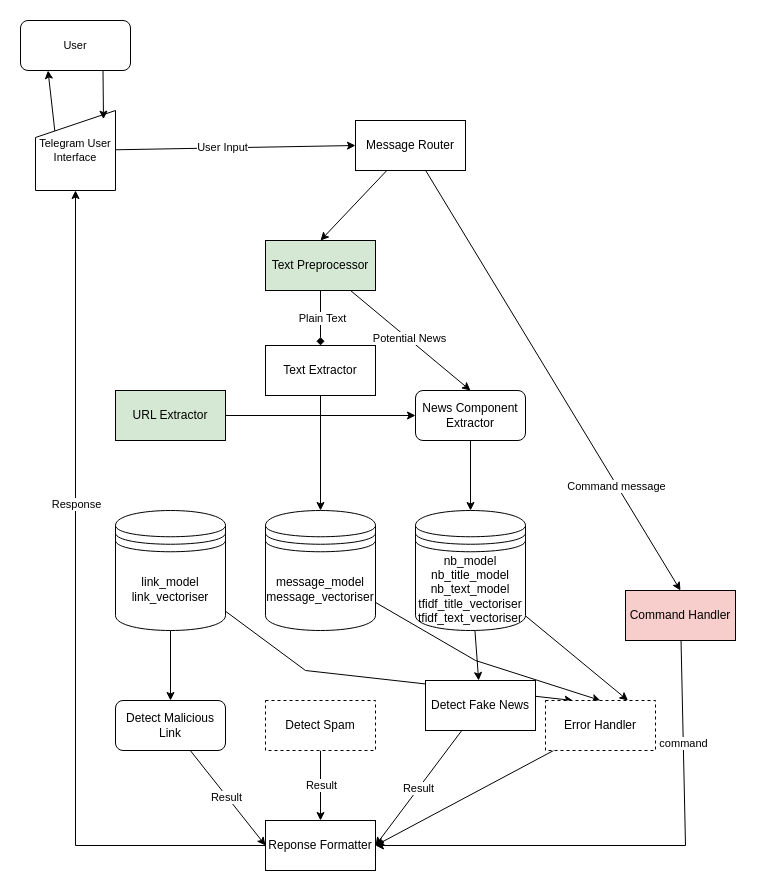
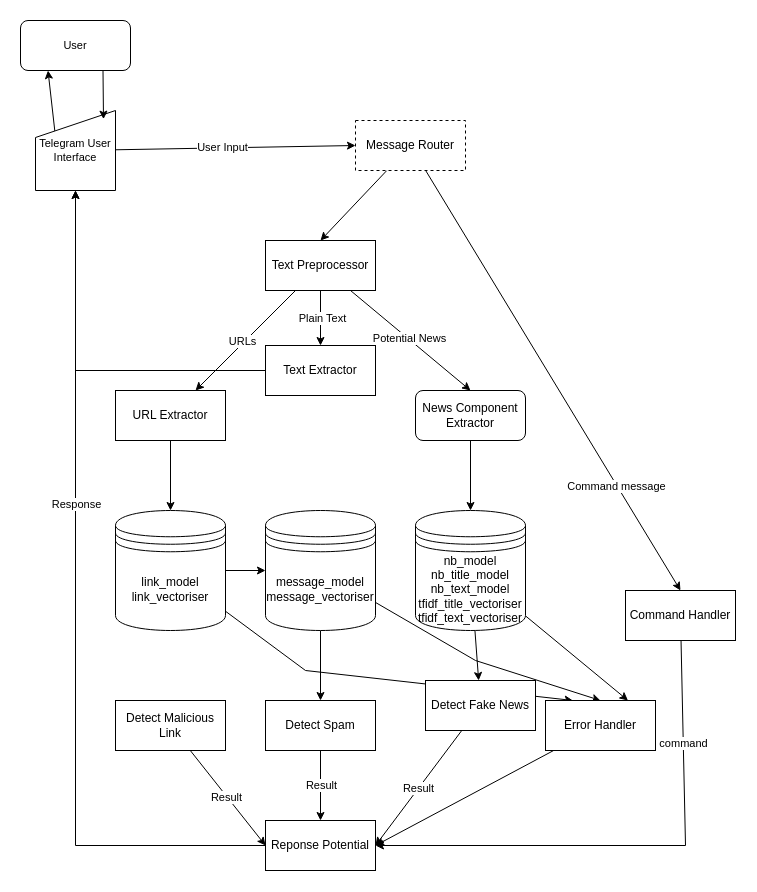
node "Message Router": style solid -> dashed
node "Text Preprocessor": fillcolor #d5e8d4 -> #ffffff
edge "Text Preprocessor" -> "Text Extractor": arrowhead diamond -> classic
edge "Text Preprocessor" -> "URL Extractor": added, label "URLs"
node "URL Extractor": fillcolor #d5e8d4 -> #ffffff
edge "URL Extractor" -> "News Component Extractor": now "URL Extractor" -> "link_model link_vectoriser"
edge "Text Extractor" -> "message_model message_vectoriser": now "Text Extractor" -> "Telegram User Interface"
node "Command Handler": fillcolor #f8cecc -> #ffffff
edge "link_model link_vectoriser" -> "Detect Malicious Link": now "link_model link_vectoriser" -> "message_model message_vectoriser"
edge "message_model message_vectoriser" -> "Detect Spam": added
node "Detect Malicious Link": shape rounded rectangle -> rectangle
node "Detect Spam": style dashed -> solid
node "Error Handler": style dashed -> solid
node "Reponse Formatter": label "Reponse Formatter" -> "Reponse Potential"
